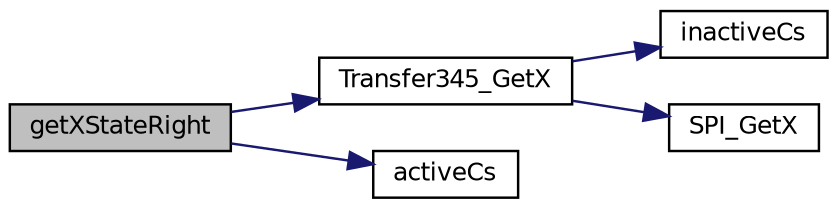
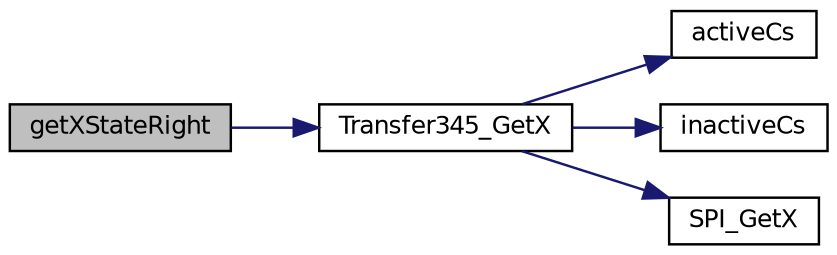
edge "getXStateRight" -> "activeCs": now "Transfer345_GetX" -> "activeCs"
